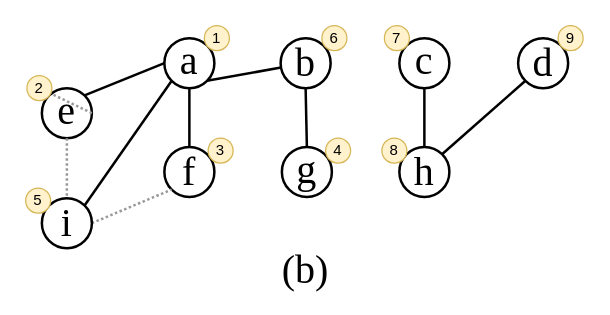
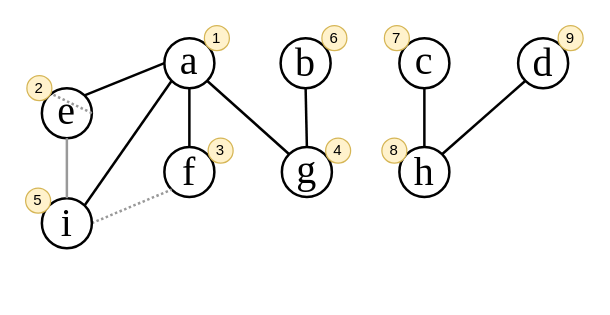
edge "a" -- "b": now "a" -- "g"
edge "e" -- "i": style dashed -> solid
node "(b)": removed
